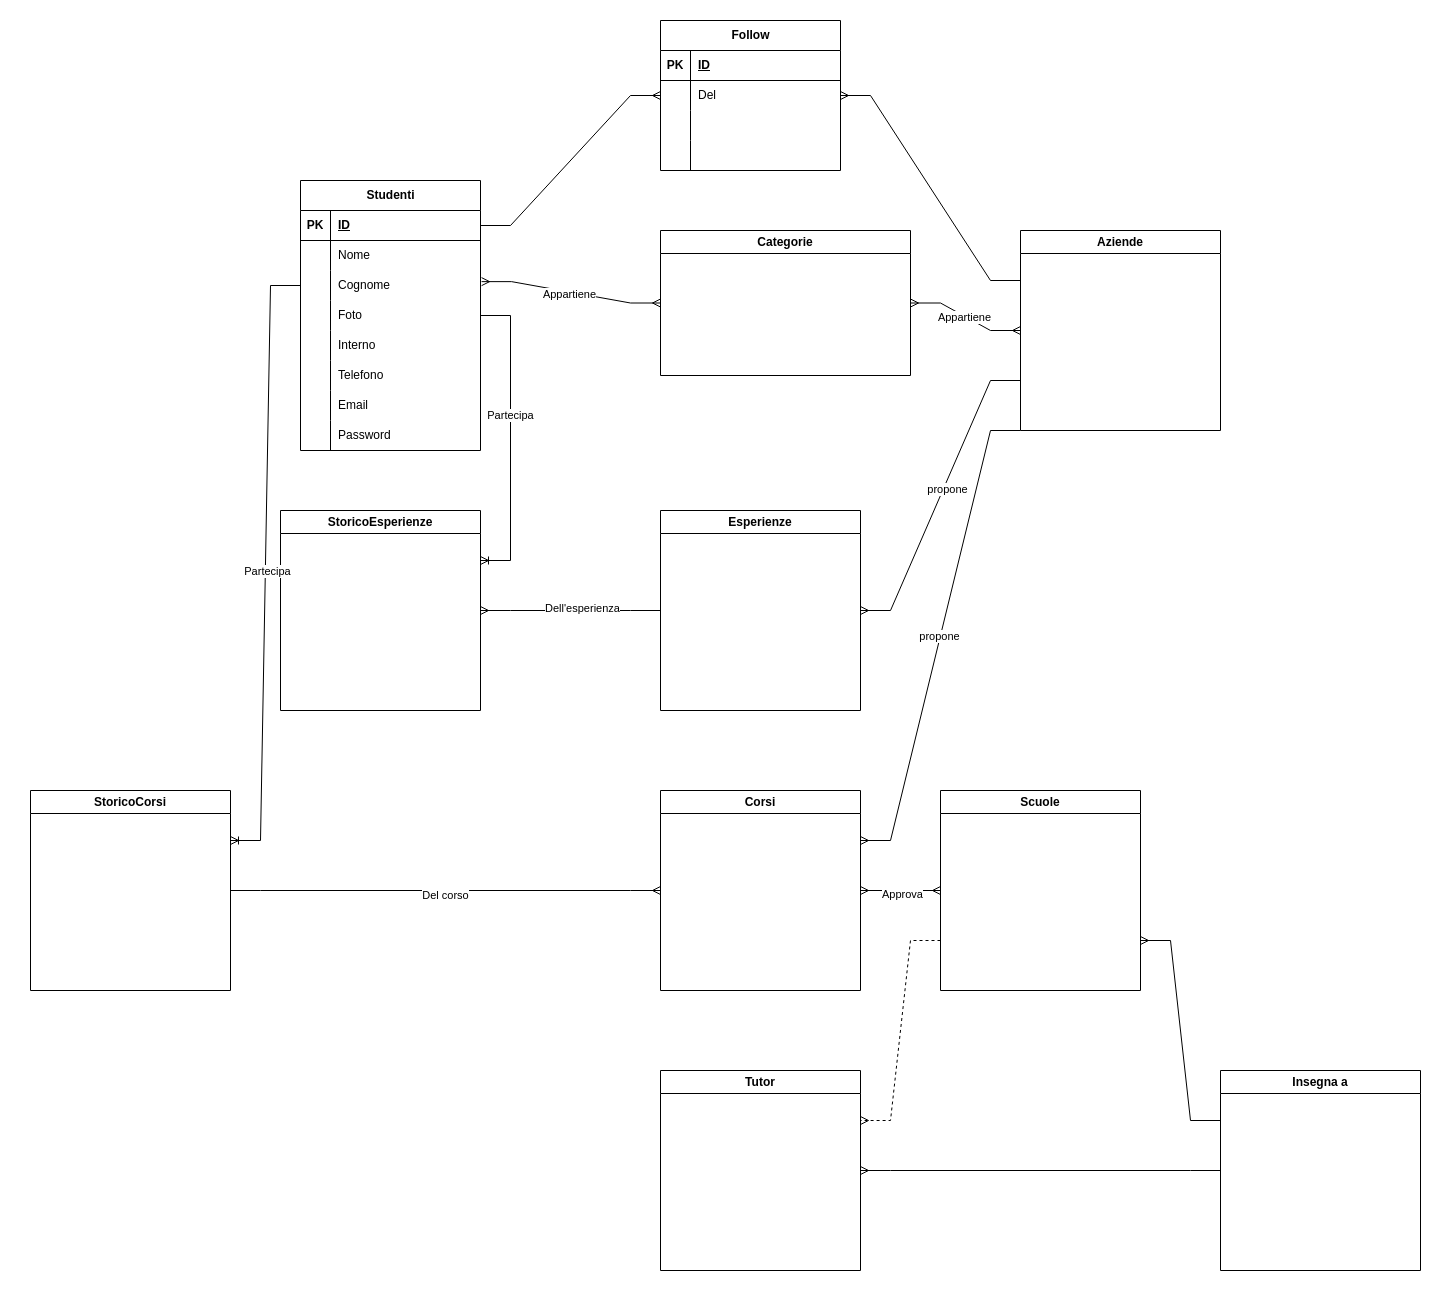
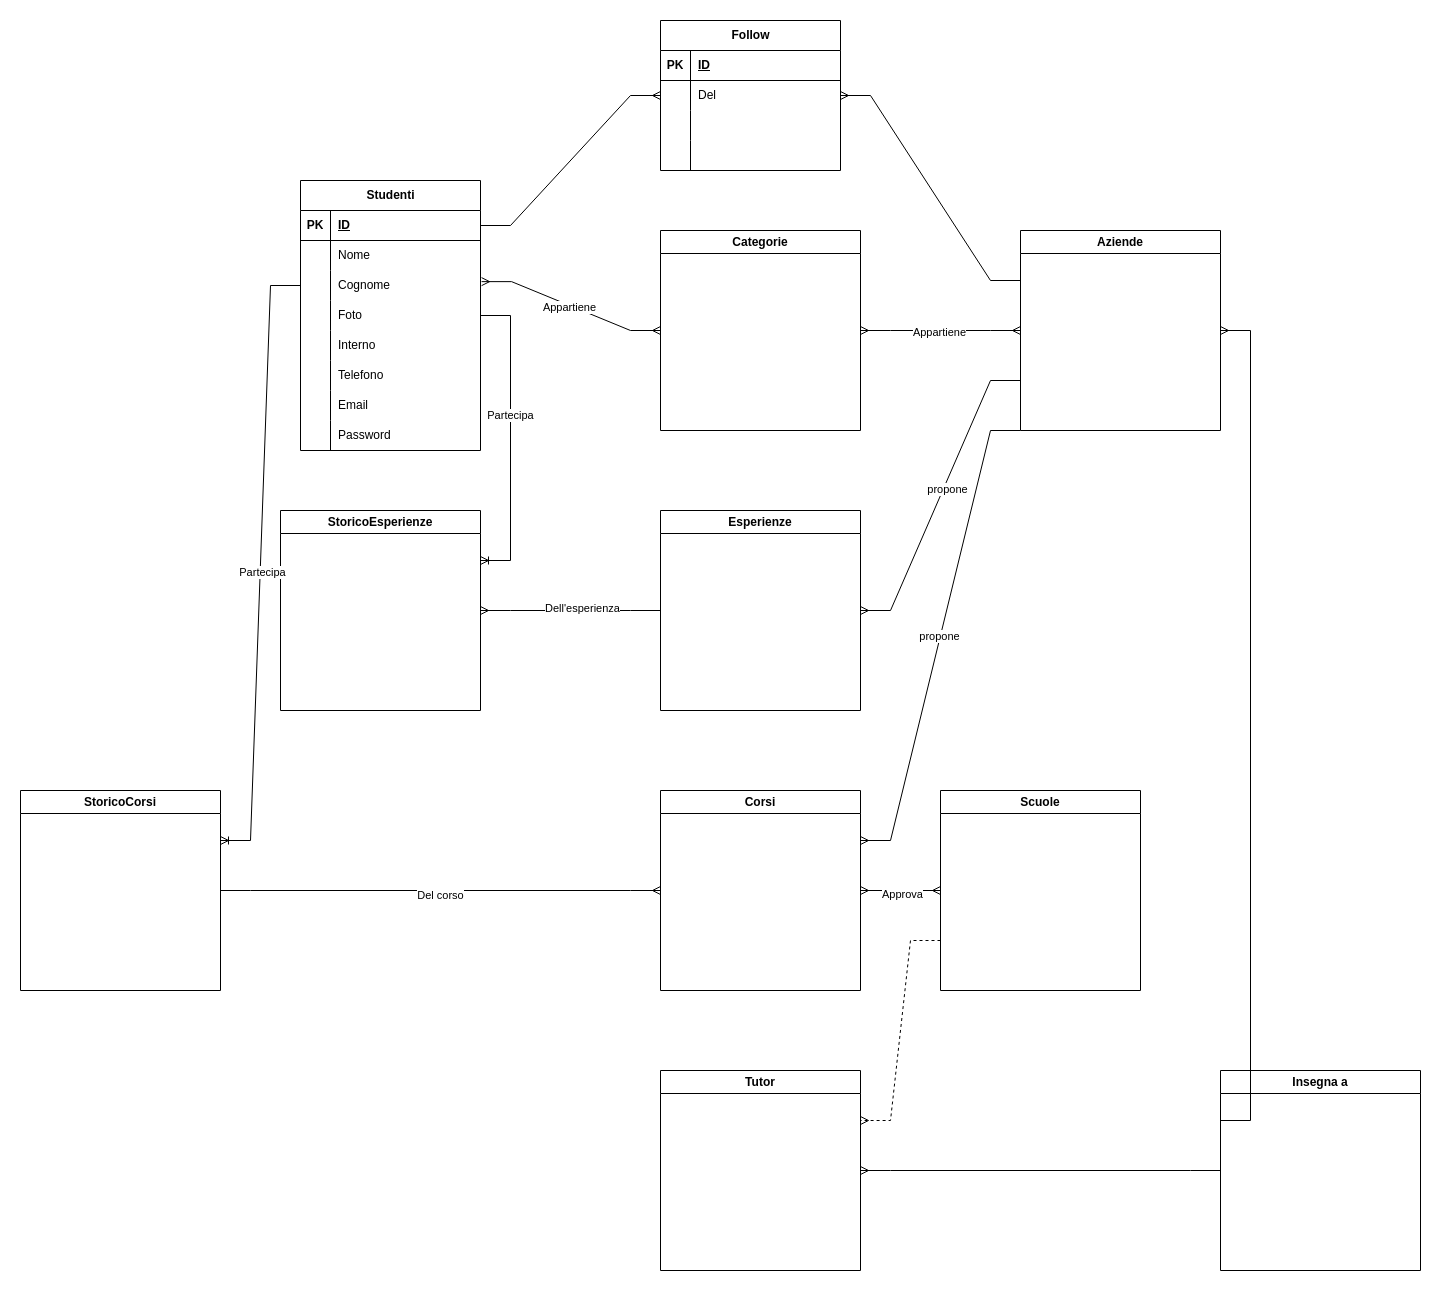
node "Categorie": size 250x145 -> 200x200
node "StoricoCorsi": moved (131, 891) -> (121, 891)
edge "Insegna a" -> "Scuole": now "Insegna a" -> "Aziende"
